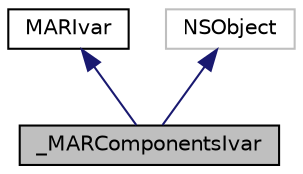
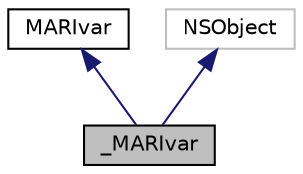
node "_MARComponentsIvar": label "_MARComponentsIvar" -> "_MARIvar"
